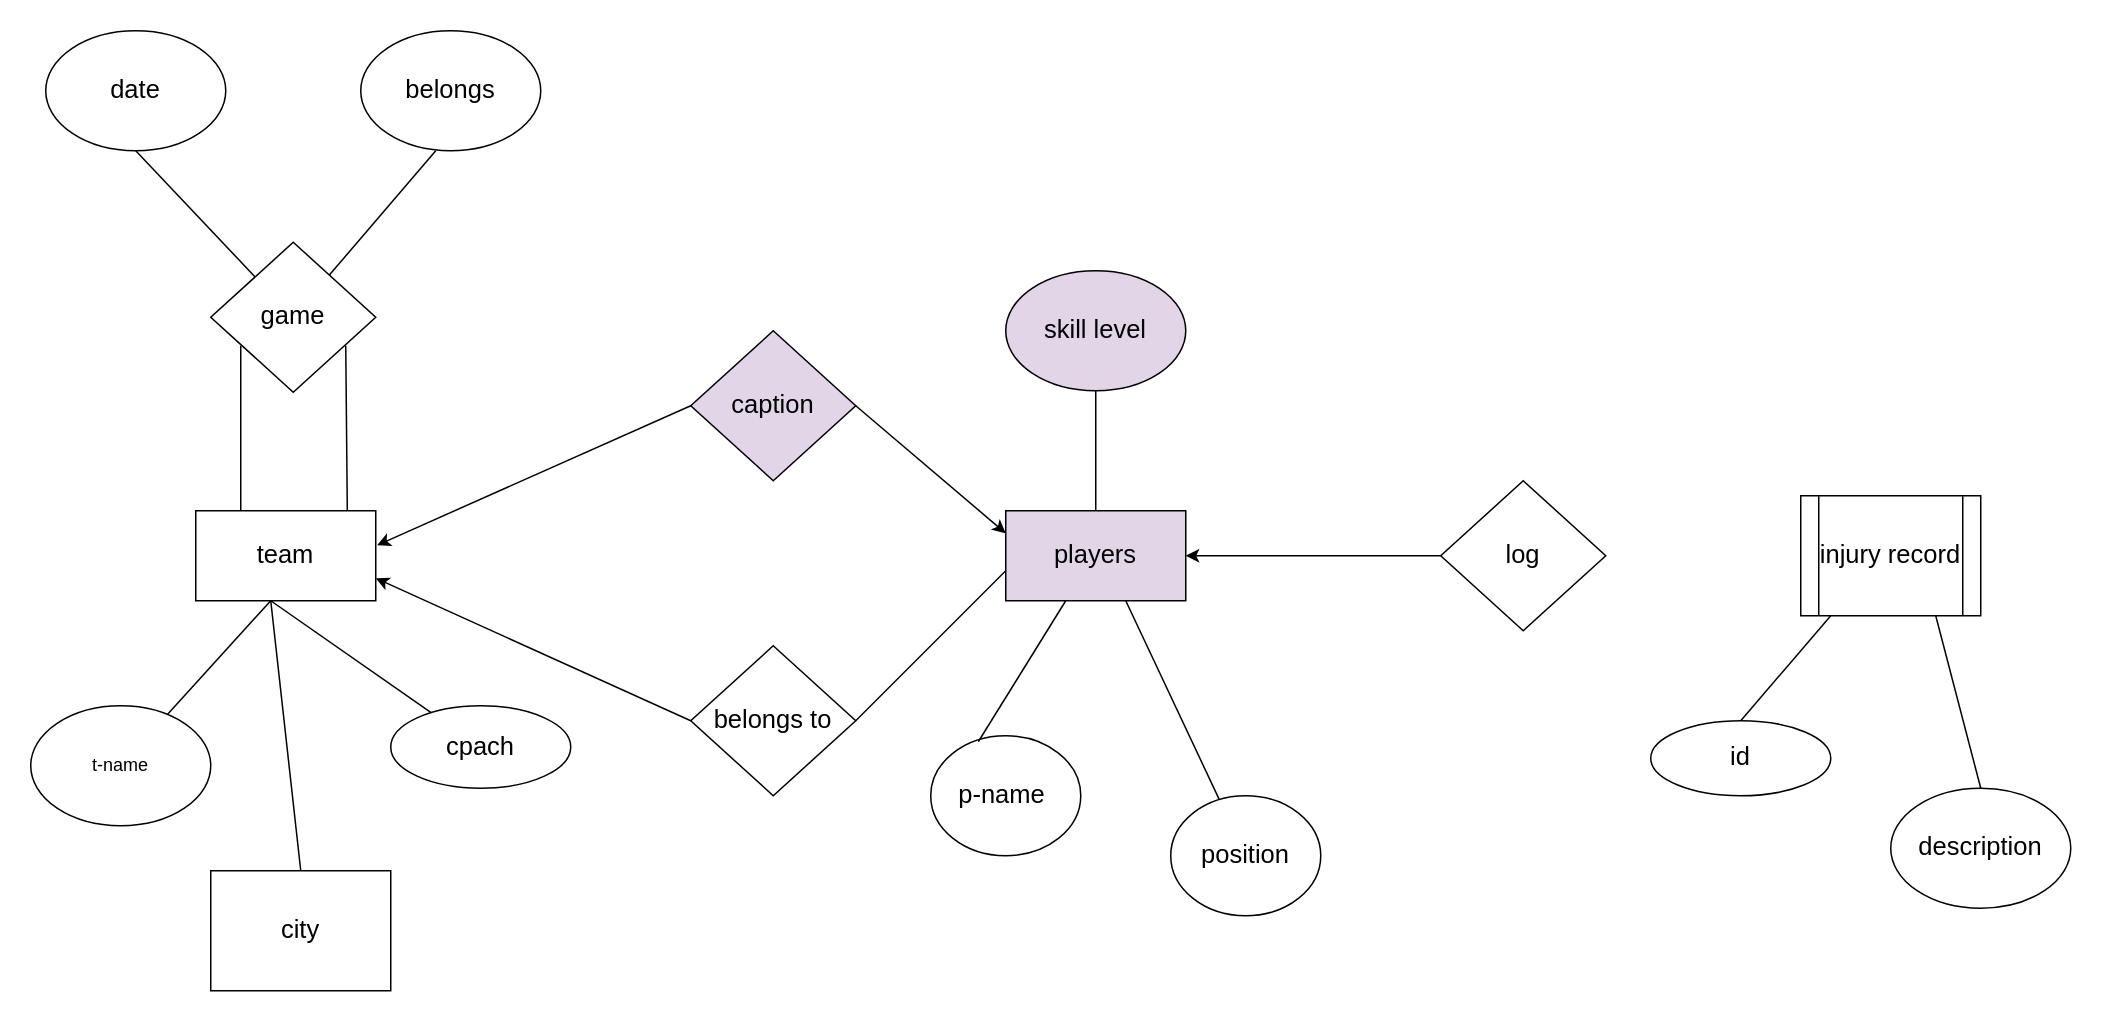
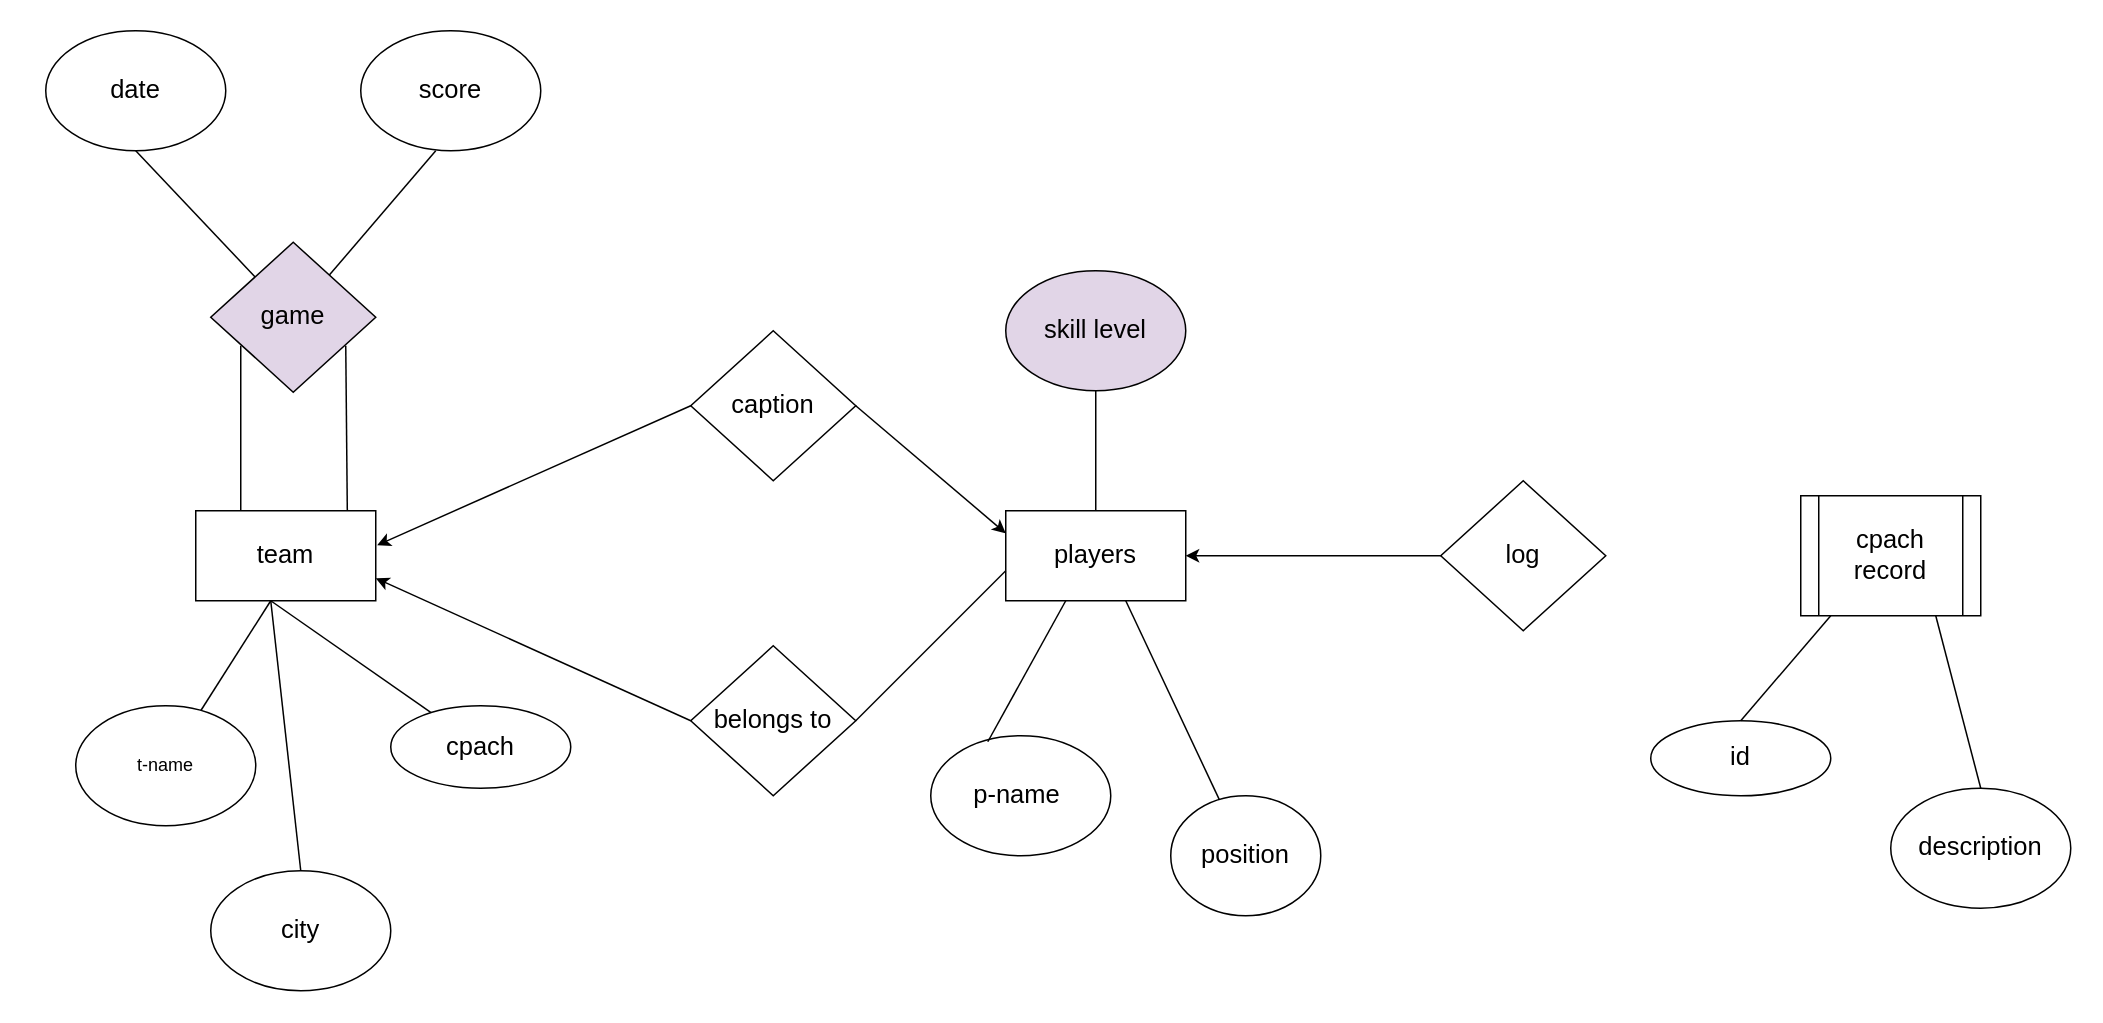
node "belongs": label "belongs" -> "score"
node "game": fillcolor #ffffff -> #e1d5e7
node "caption": fillcolor #e1d5e7 -> #ffffff
node "players": fillcolor #e1d5e7 -> #ffffff
node "injury record": label "injury record" -> "cpach record"
node "t-name": moved (121, 766) -> (166, 766)
node "p-name": size 150x120 -> 180x120
node "city": shape rectangle -> ellipse
